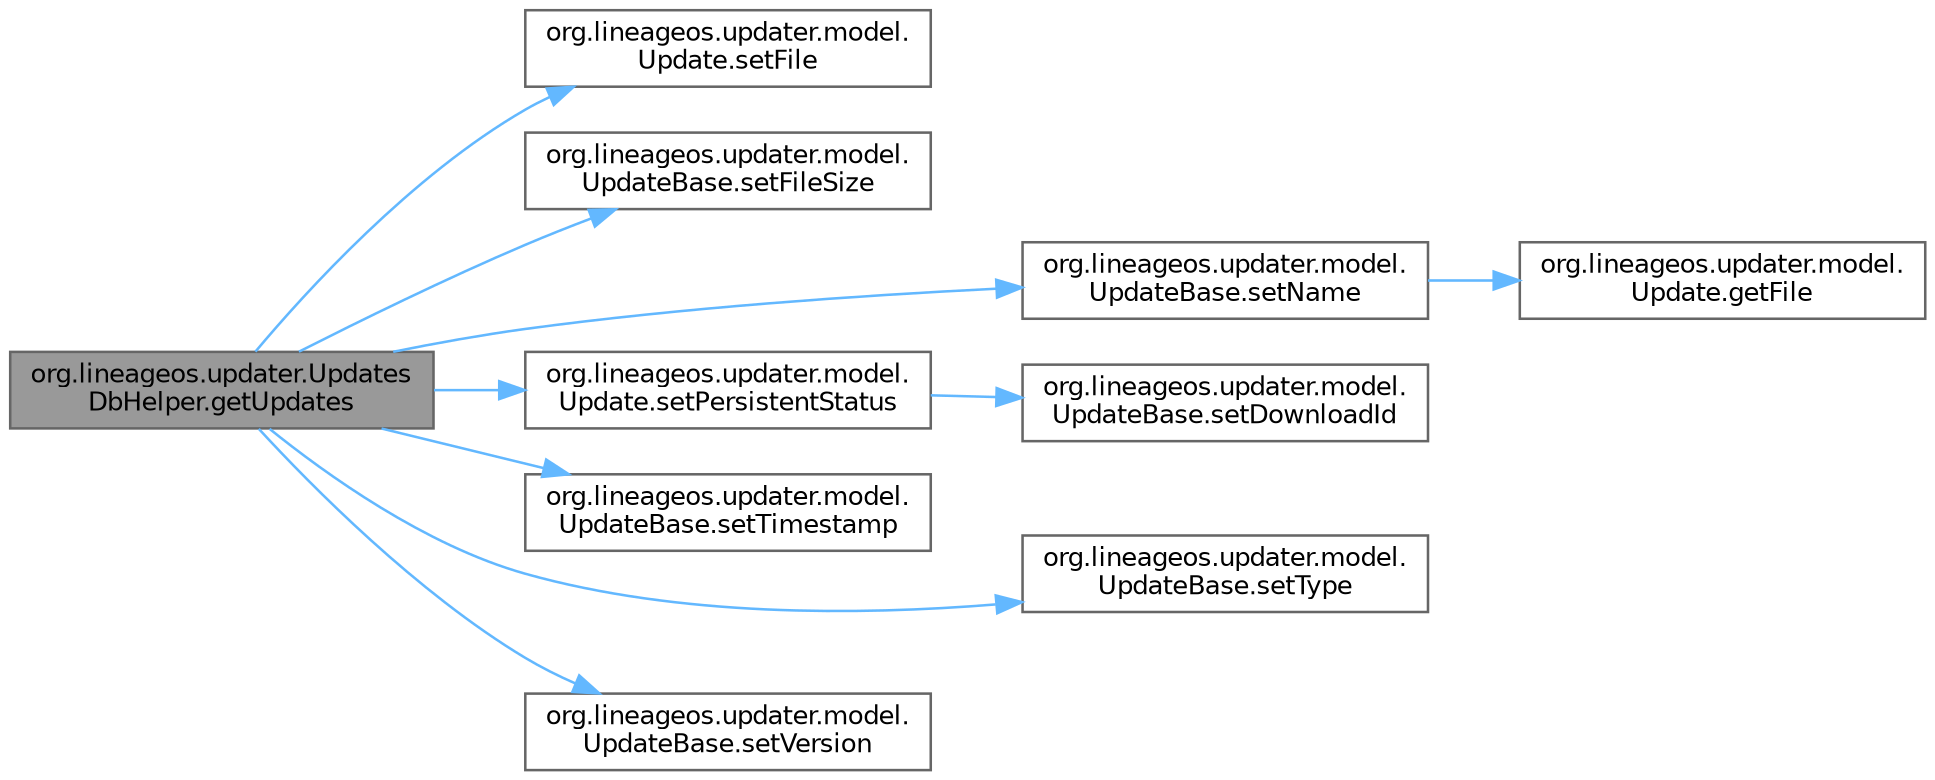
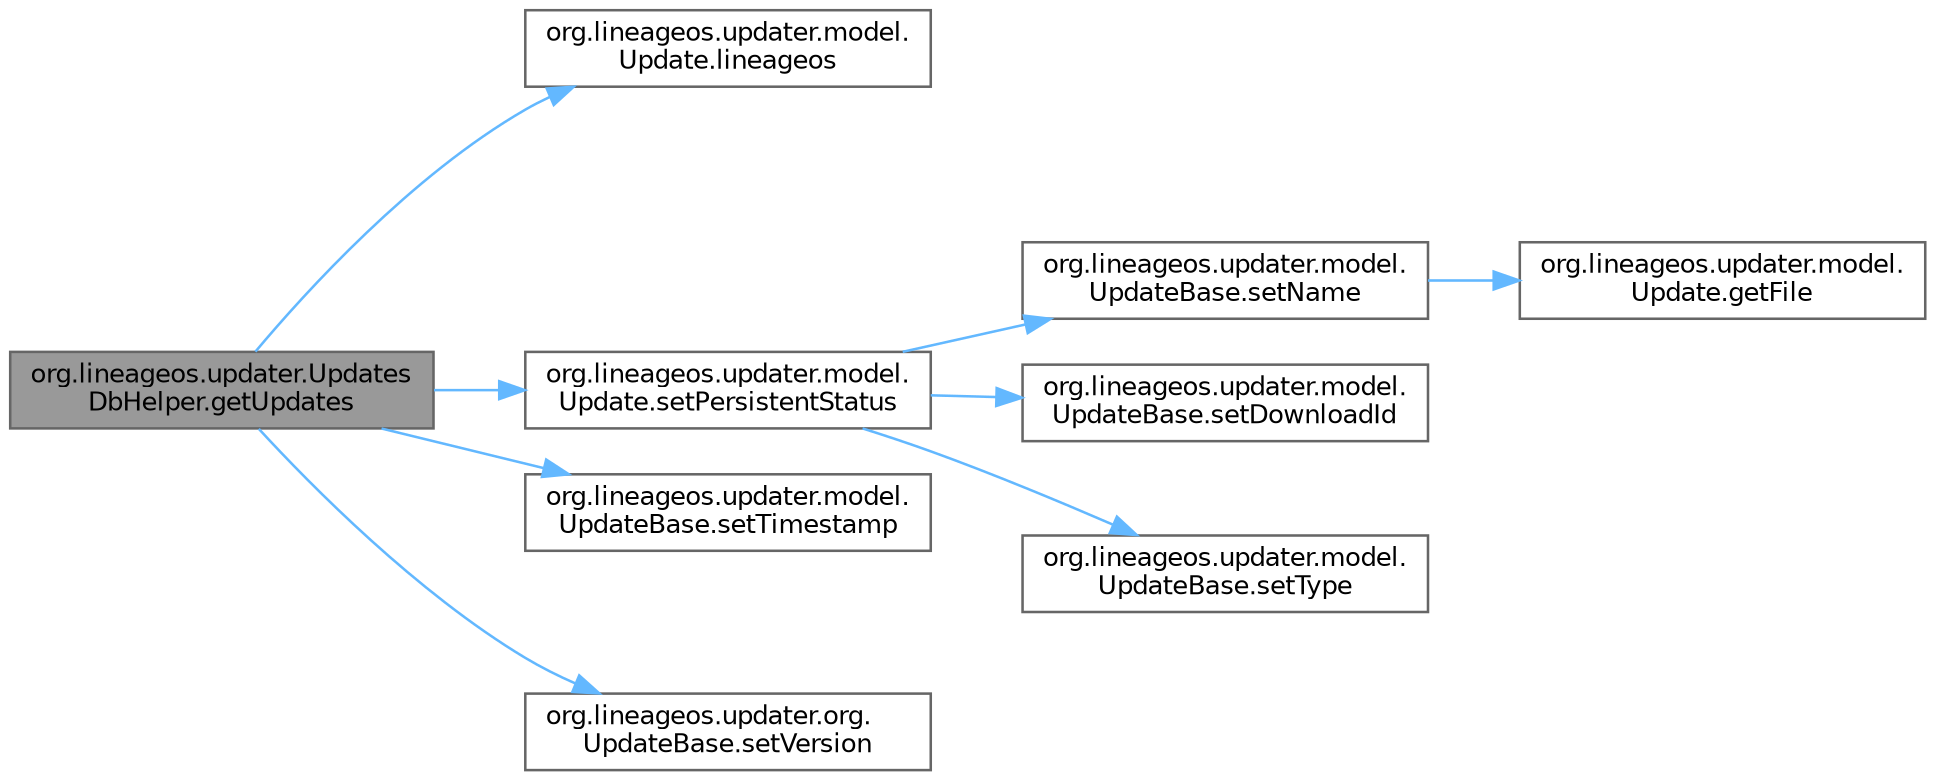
node "org.lineageos.updater.model. Update.setFile": label "org.lineageos.updater.model. Update.setFile" -> "org.lineageos.updater.model. Update.lineageos"
node "org.lineageos.updater.model. UpdateBase.setFileSize": removed
edge "org.lineageos.updater.Updates DbHelper.getUpdates" -> "org.lineageos.updater.model. UpdateBase.setName": now "org.lineageos.updater.model. Update.setPersistentStatus" -> "org.lineageos.updater.model. UpdateBase.setName"
edge "org.lineageos.updater.Updates DbHelper.getUpdates" -> "org.lineageos.updater.model. UpdateBase.setType": now "org.lineageos.updater.model. Update.setPersistentStatus" -> "org.lineageos.updater.model. UpdateBase.setType"
node "org.lineageos.updater.model. UpdateBase.setVersion": label "org.lineageos.updater.model. UpdateBase.setVersion" -> "org.lineageos.updater.org. UpdateBase.setVersion"
